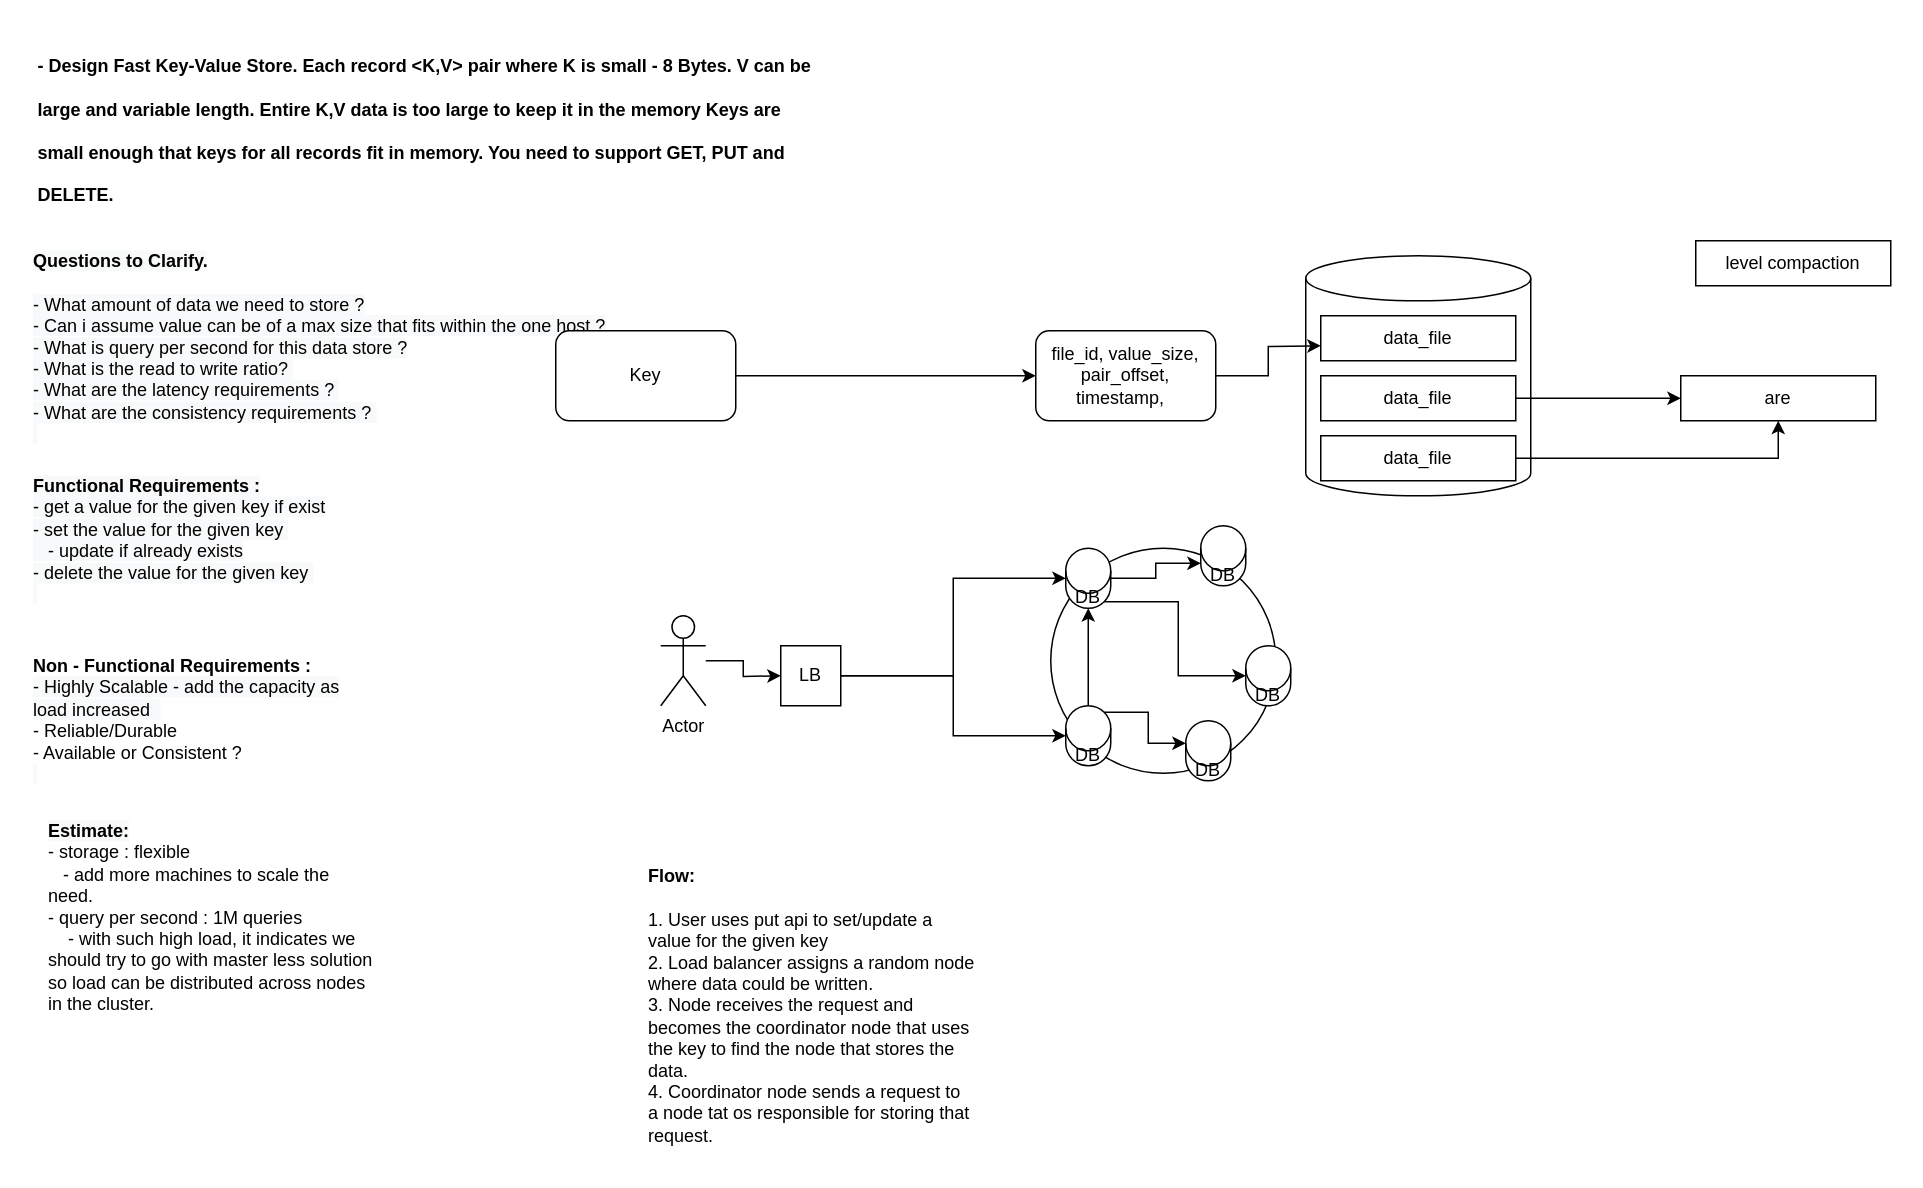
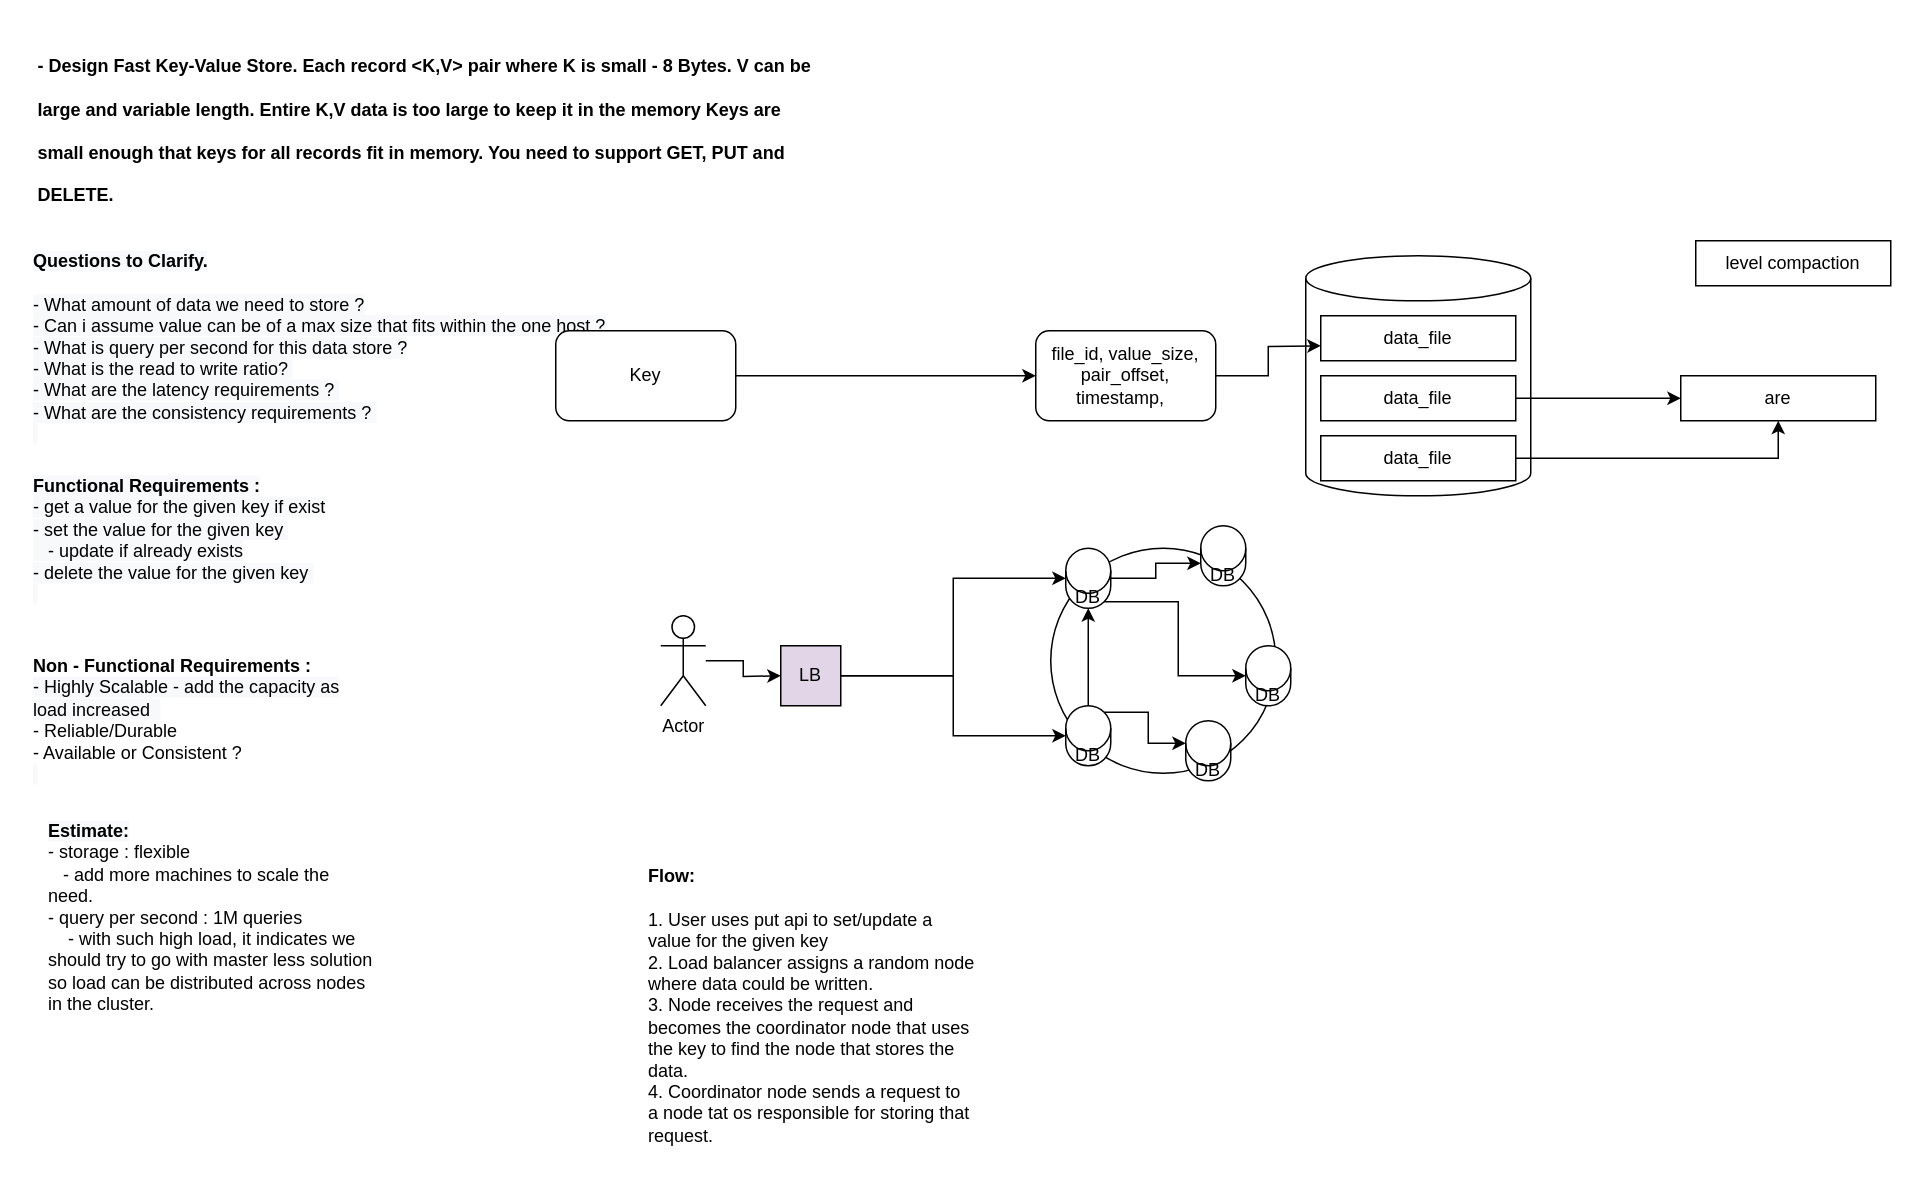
node "LB": fillcolor #ffffff -> #e1d5e7
